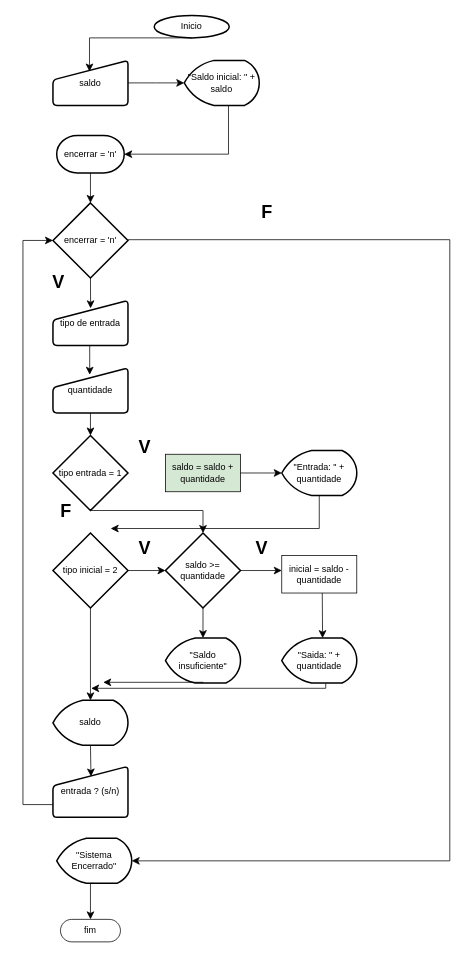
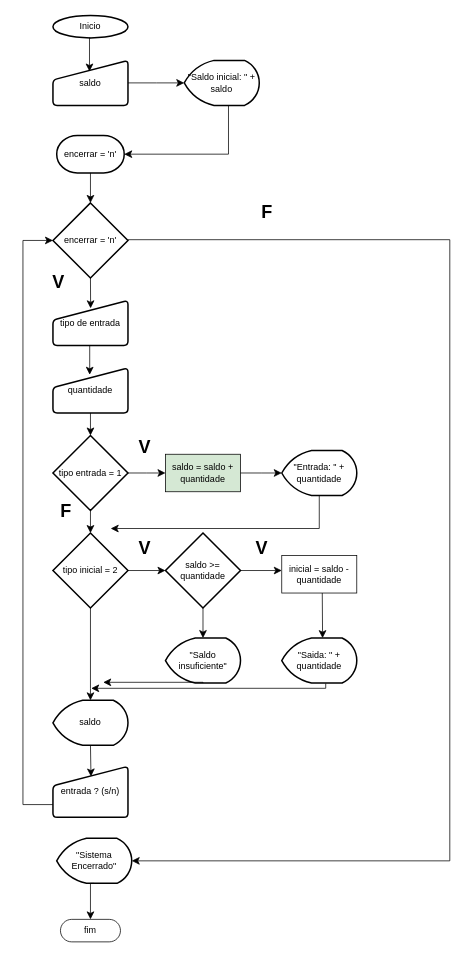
node "Inicio": moved (192, 27) -> (90, 27)
edge "tipo entrada = 1" -> "saldo = saldo + quantidade": added
edge "tipo entrada = 1" -> "saldo >= quantidade": now "tipo entrada = 1" -> "tipo inicial = 2"
